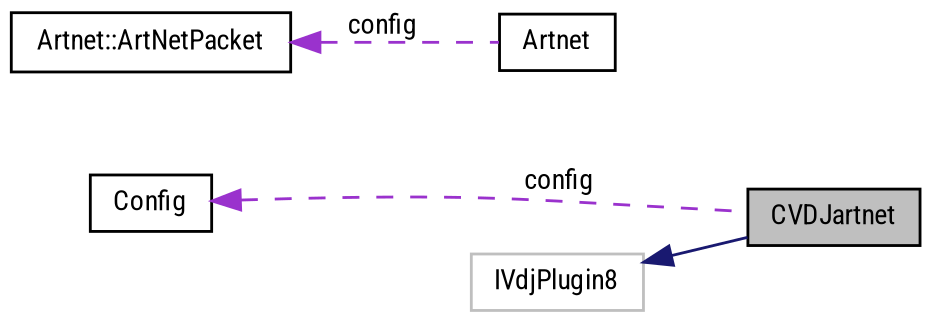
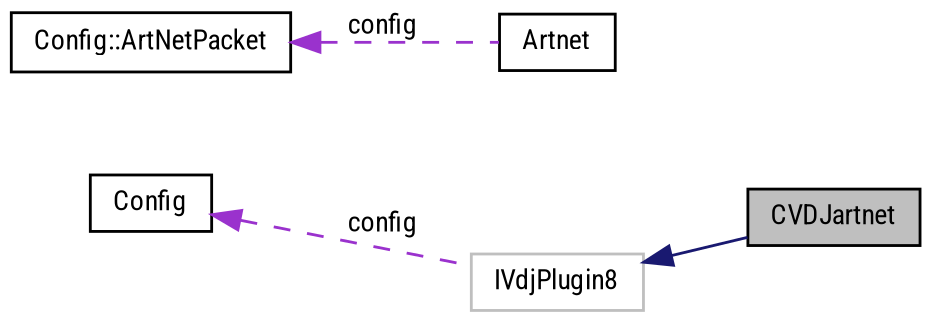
node "Artnet::ArtNetPacket": label "Artnet::ArtNetPacket" -> "Config::ArtNetPacket"
edge "CVDJartnet" -> "Config": now "IVdjPlugin8" -> "Config"
